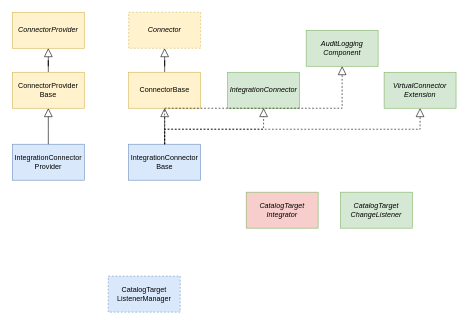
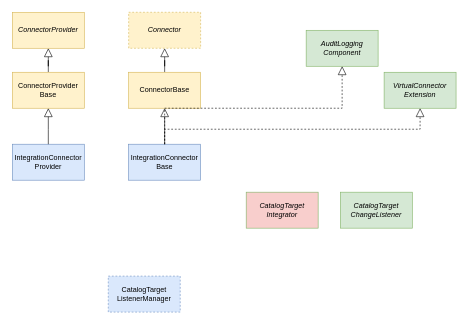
node "IntegrationConnector": removed
edge "IntegrationConnector Base" -> "IntegrationConnector": removed
